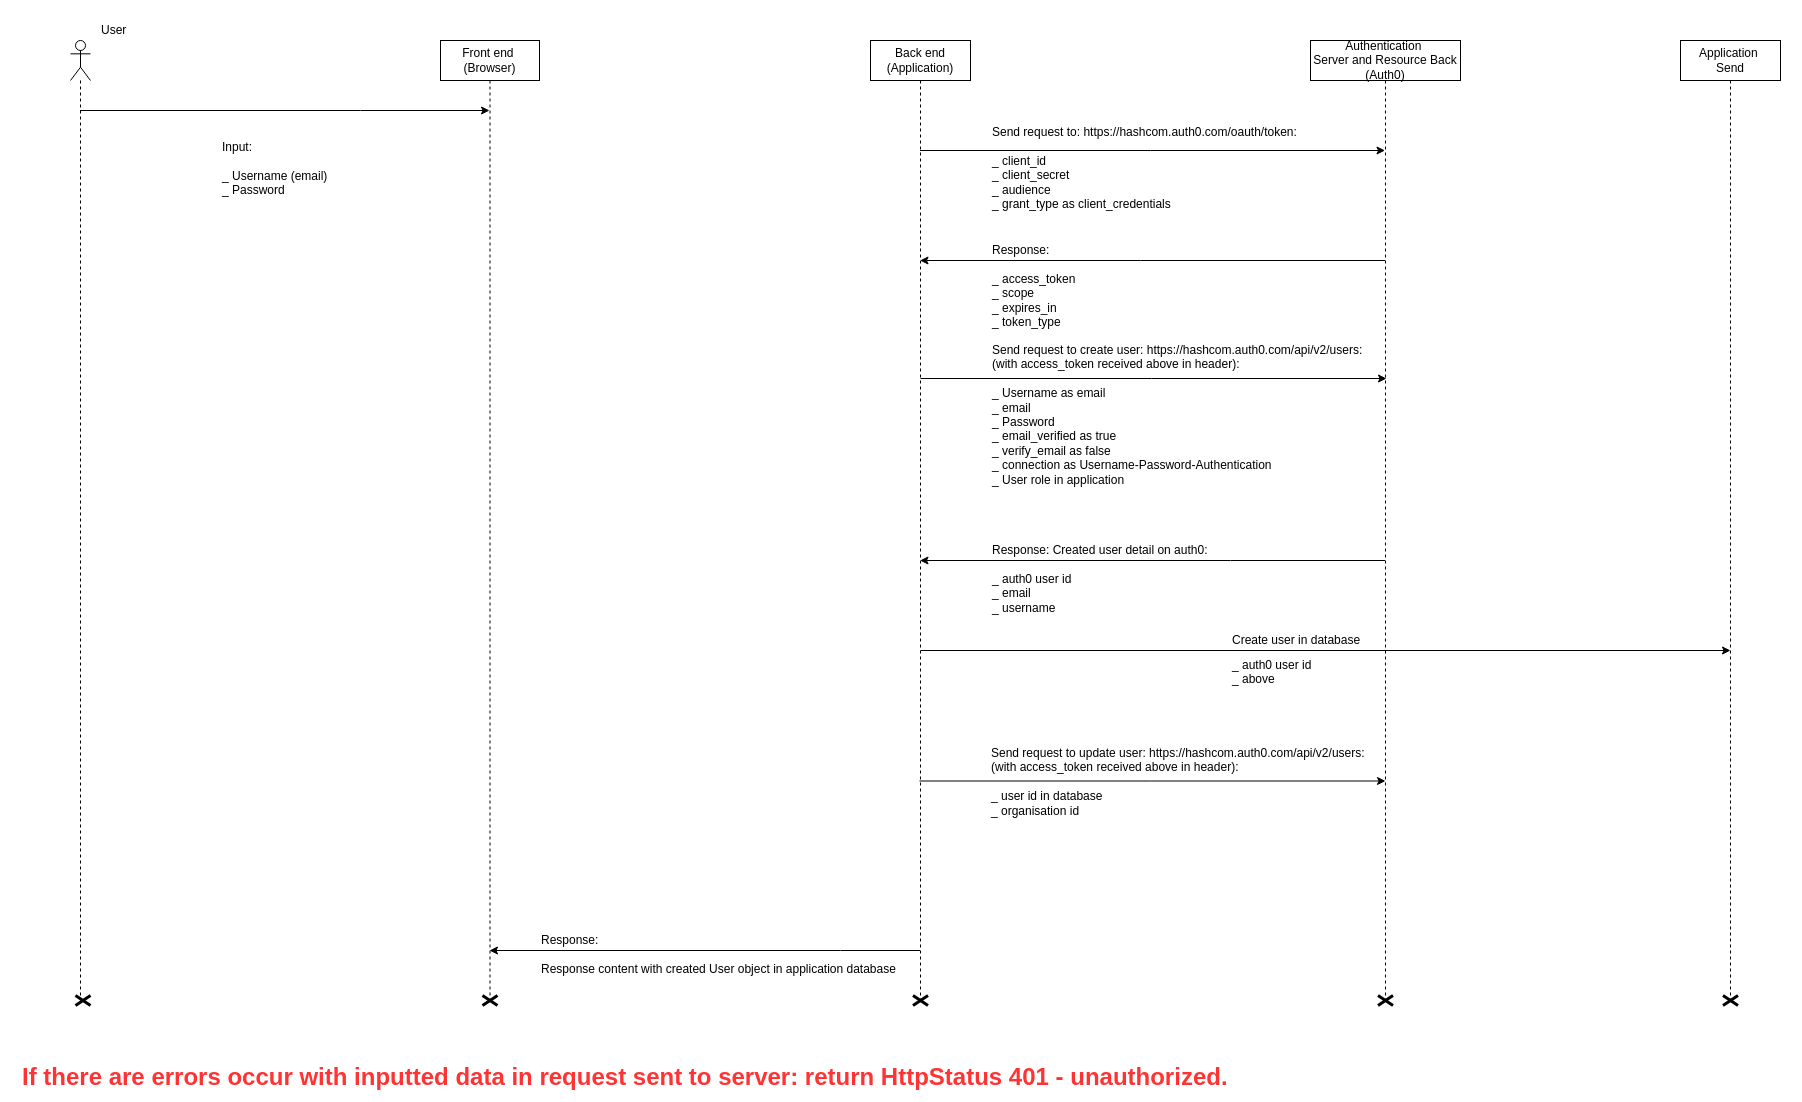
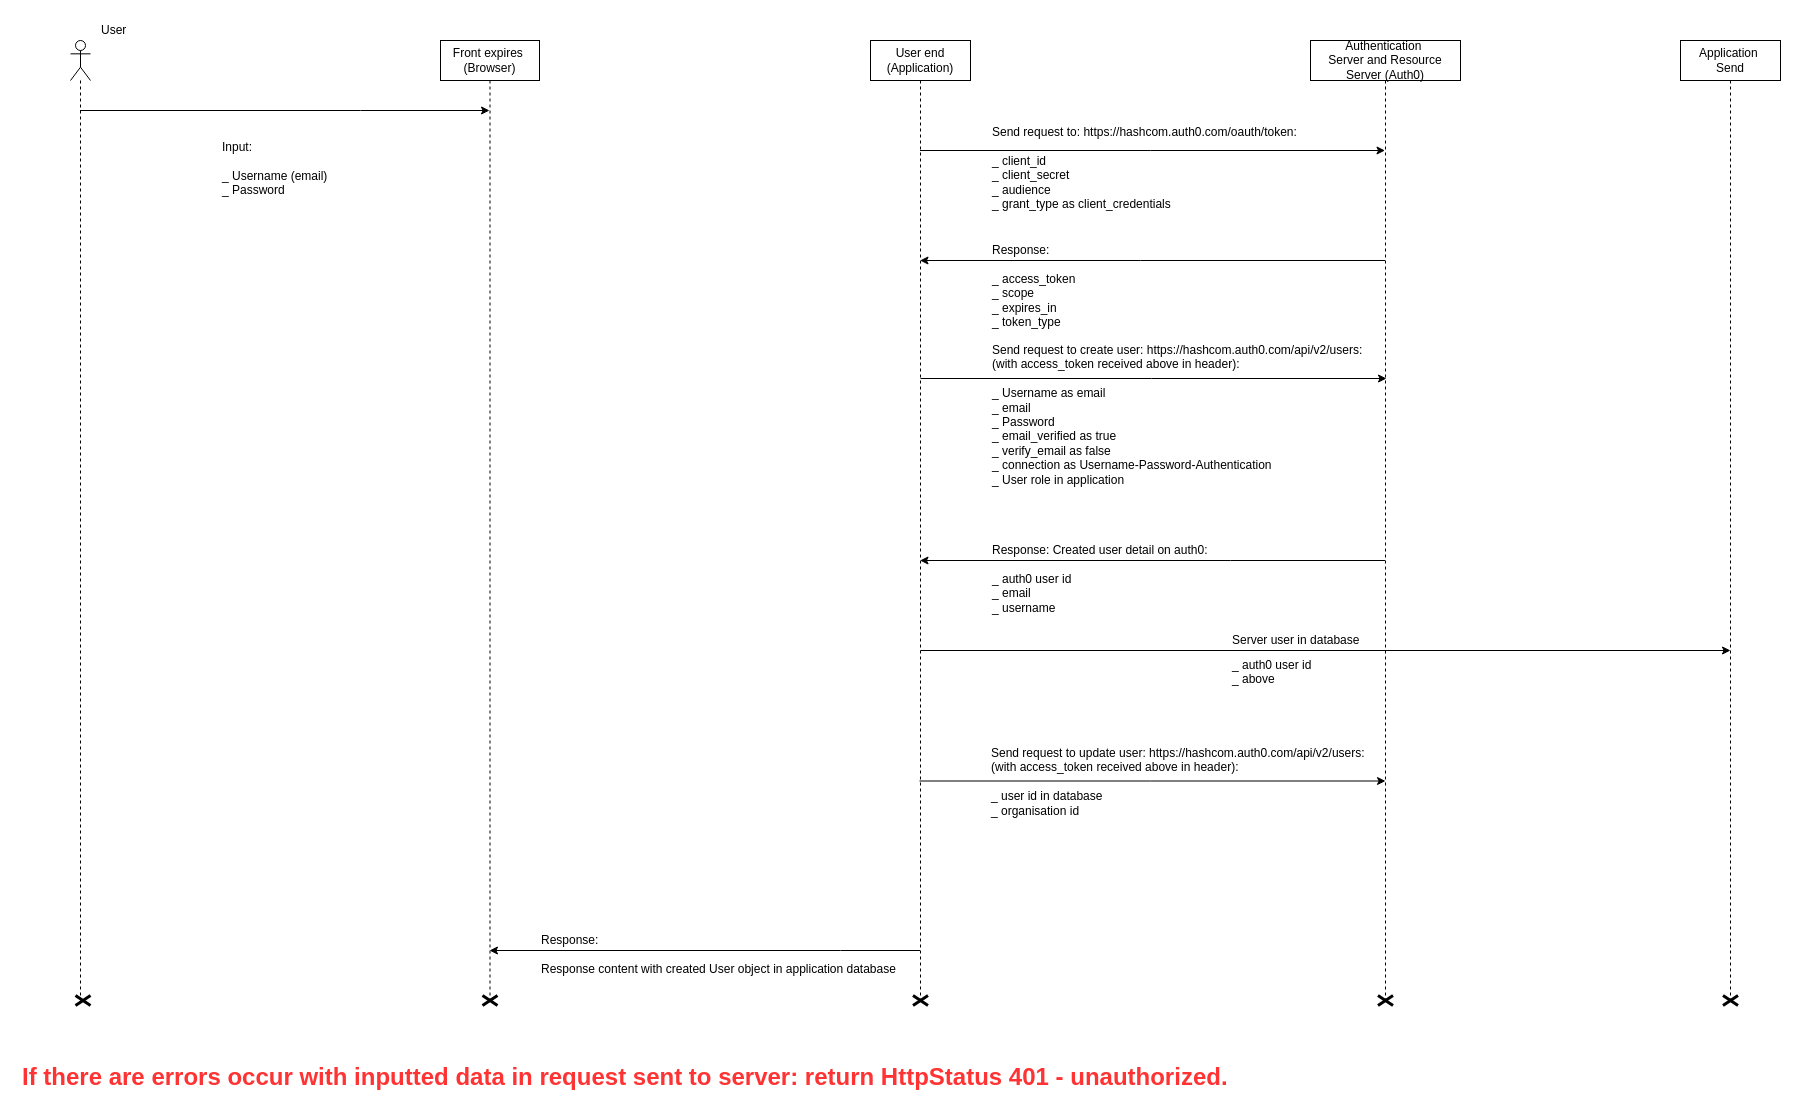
node "Front end (Browser)": label "Front end (Browser)" -> "Front expires (Browser)"
node "Back end (Application)": label "Back end (Application)" -> "User end (Application)"
node "Authentication Server and Resource Back (Auth0)": label "Authentication Server and Resource Back (Auth0)" -> "Authentication Server and Resource Server (Auth0)"
node "Create user in database": label "Create user in database" -> "Server user in database"
